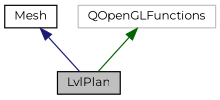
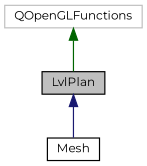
edge "LvlPlan" -> "Mesh": reversed
